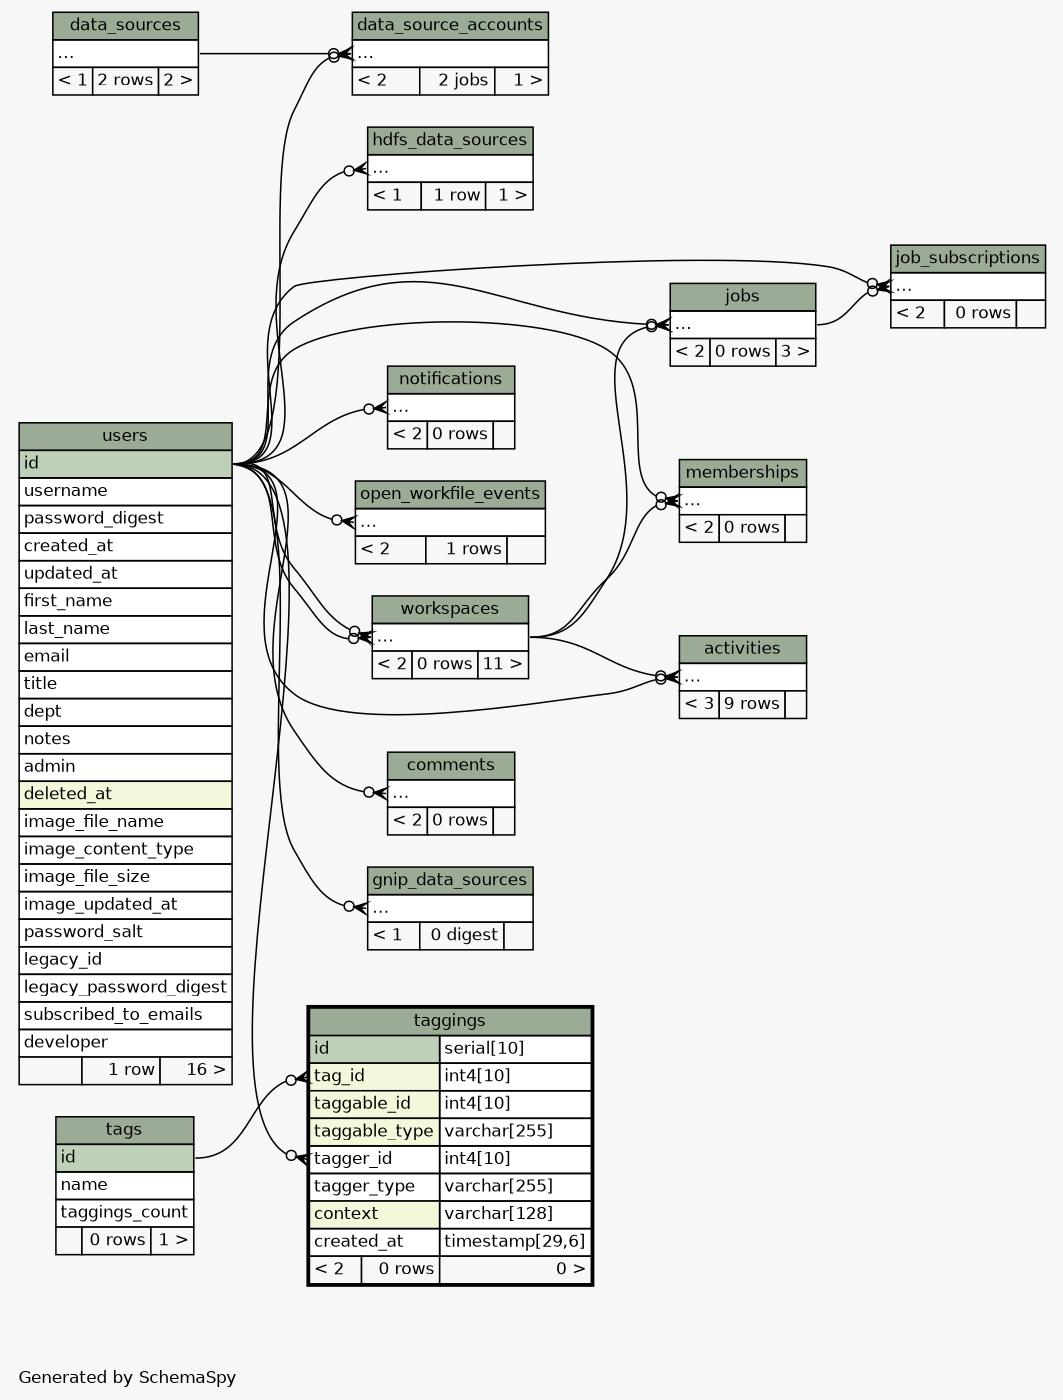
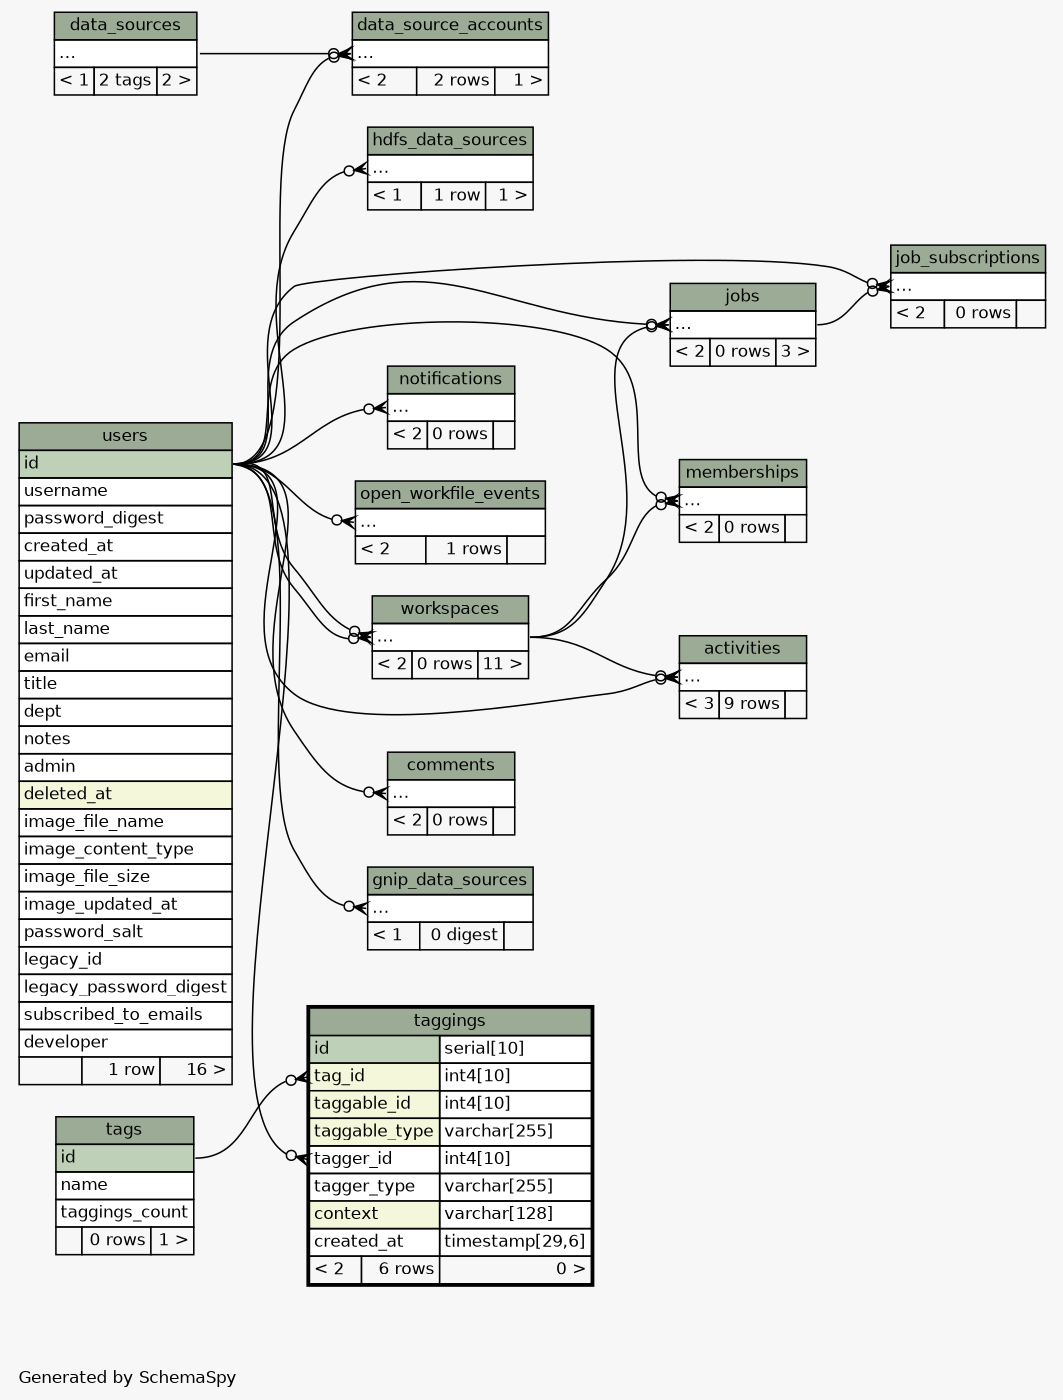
node "data_sources": text "2 rows" -> "2 tags"
node "data_source_accounts": text "2 jobs" -> "2 rows"
node "taggings": text "0 rows" -> "6 rows"
